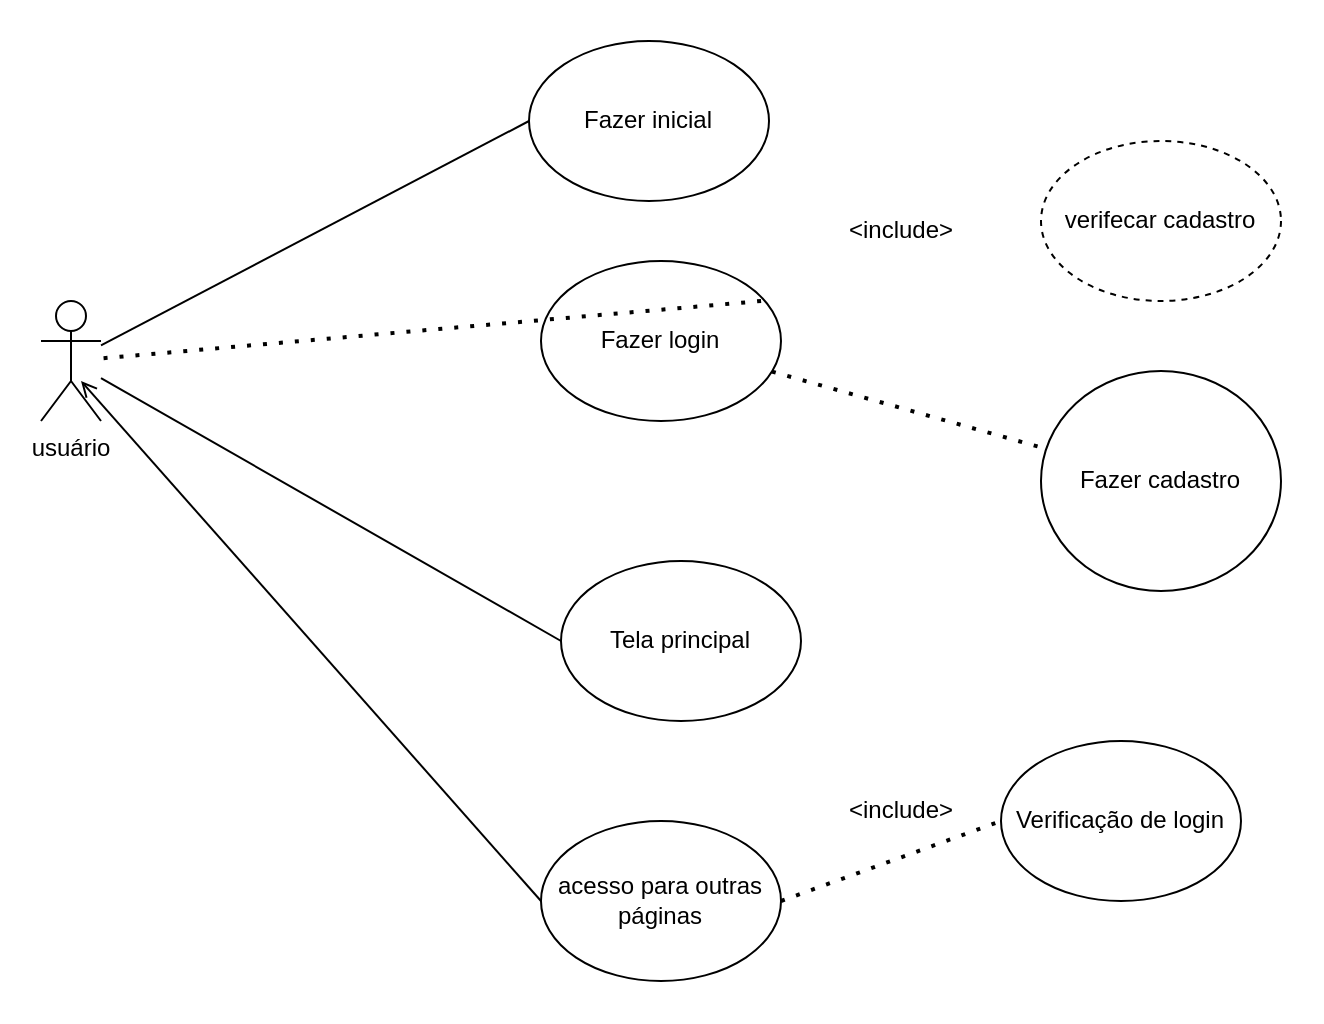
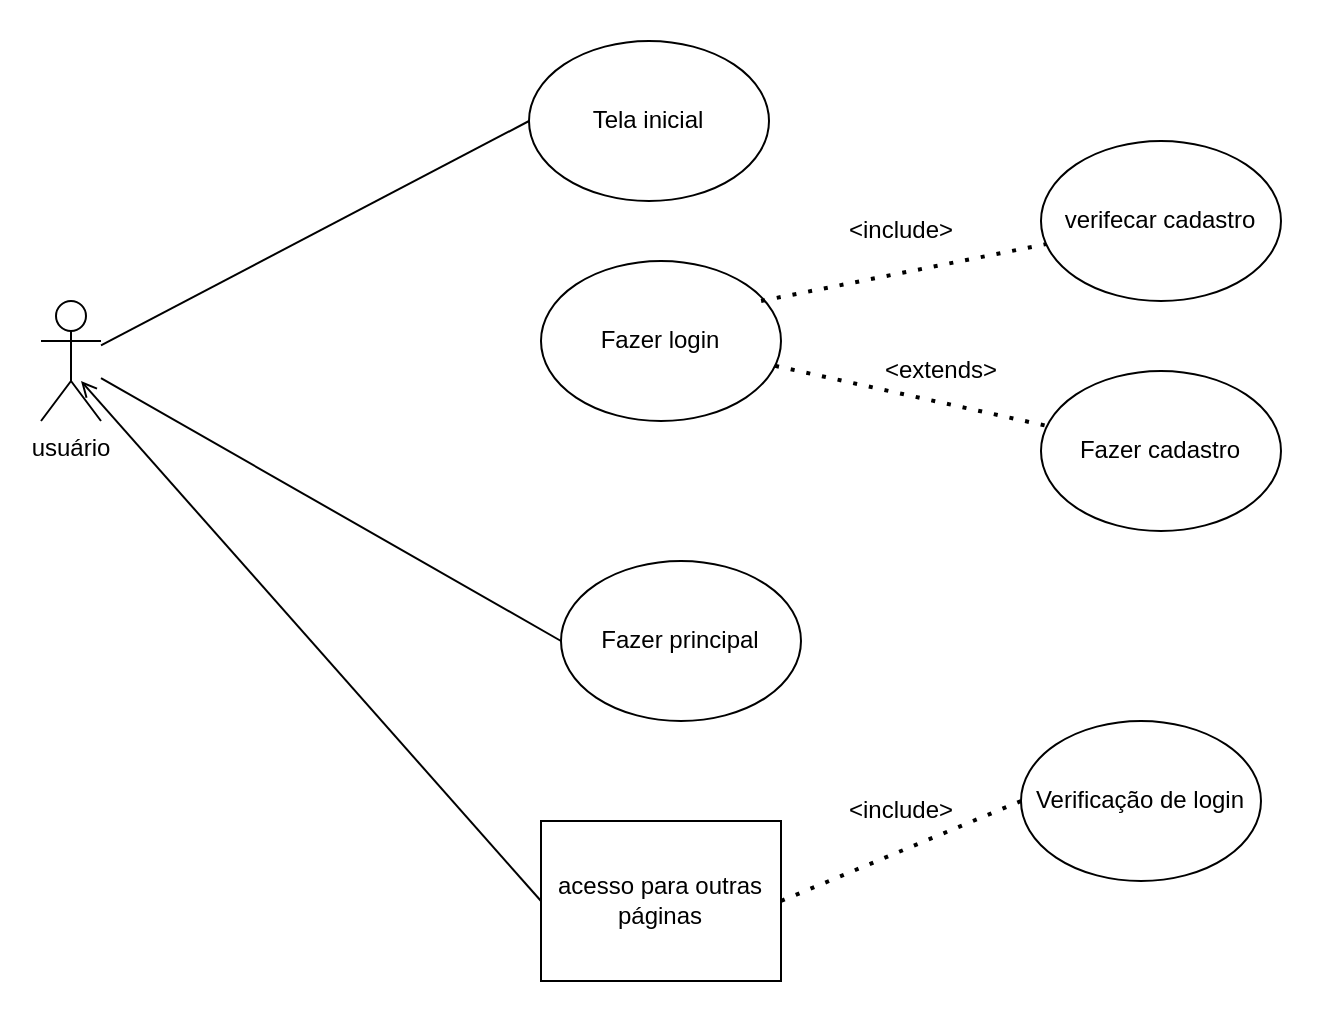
node "Fazer inicial": label "Fazer inicial" -> "Tela inicial"
node "verifecar cadastro": style dashed -> solid
edge "Fazer login" -- "usuário": now "Fazer login" -- "verifecar cadastro"
node "<extends>": added
node "Fazer cadastro": size 240x220 -> 240x160
node "Tela principal": label "Tela principal" -> "Fazer principal"
node "Verificação de login": moved (1121, 821) -> (1141, 801)
node "acesso para outras páginas": shape ellipse -> rectangle
